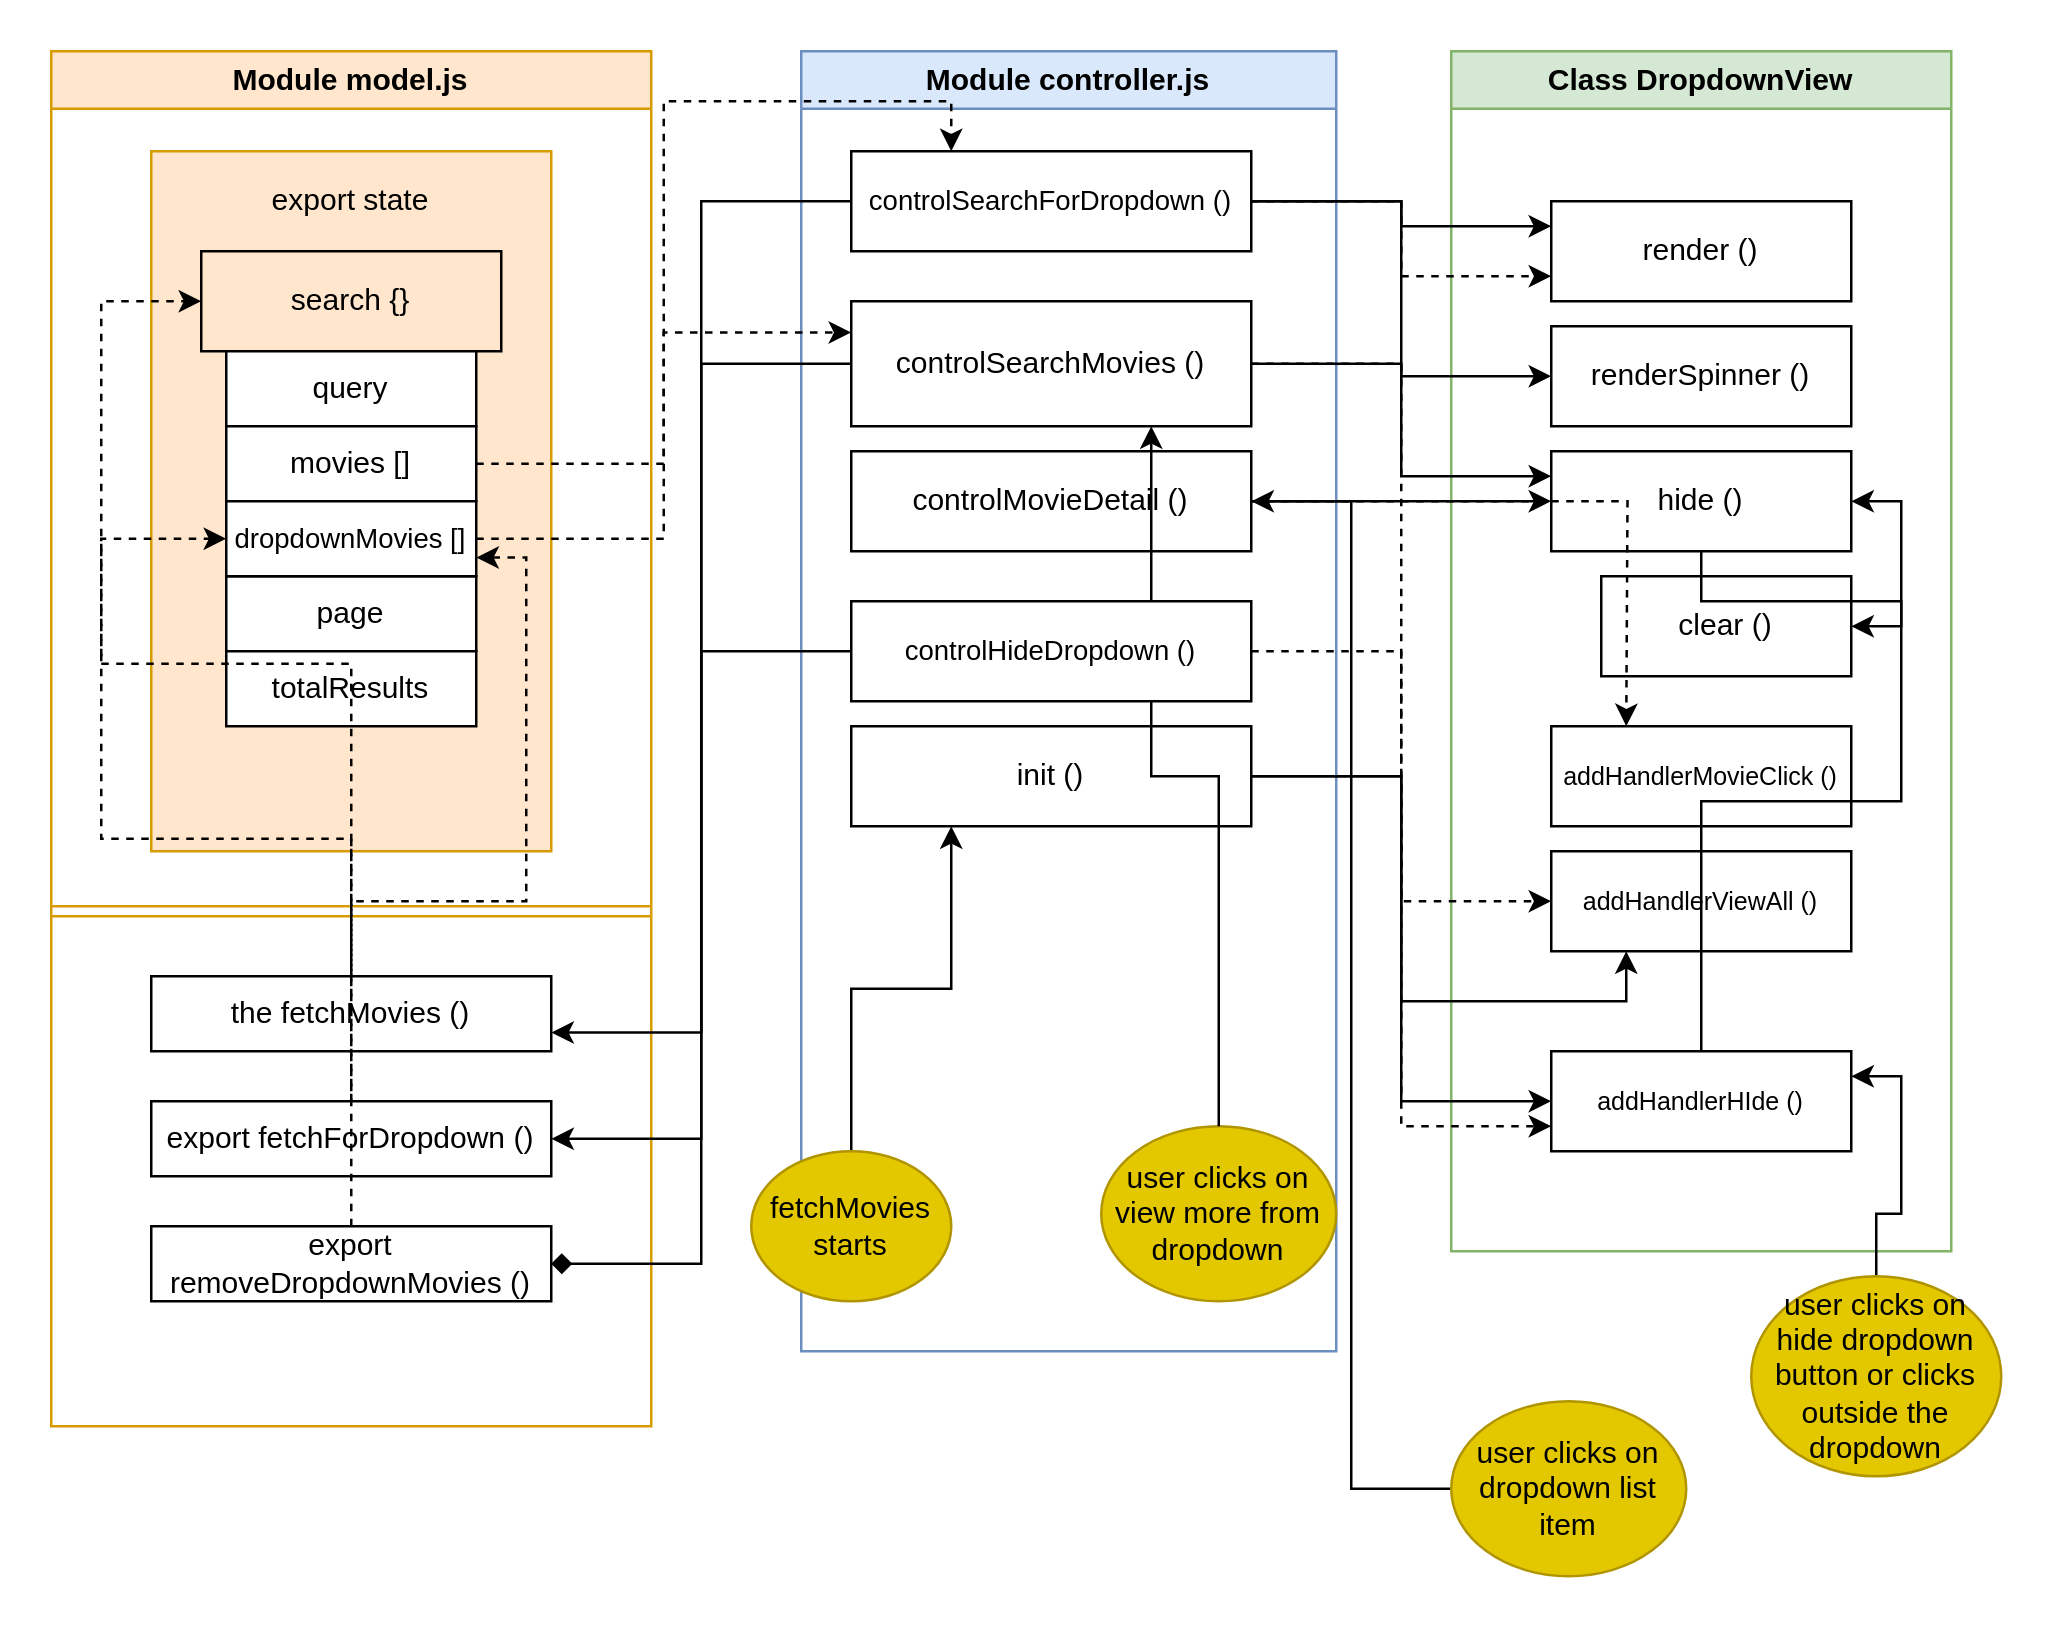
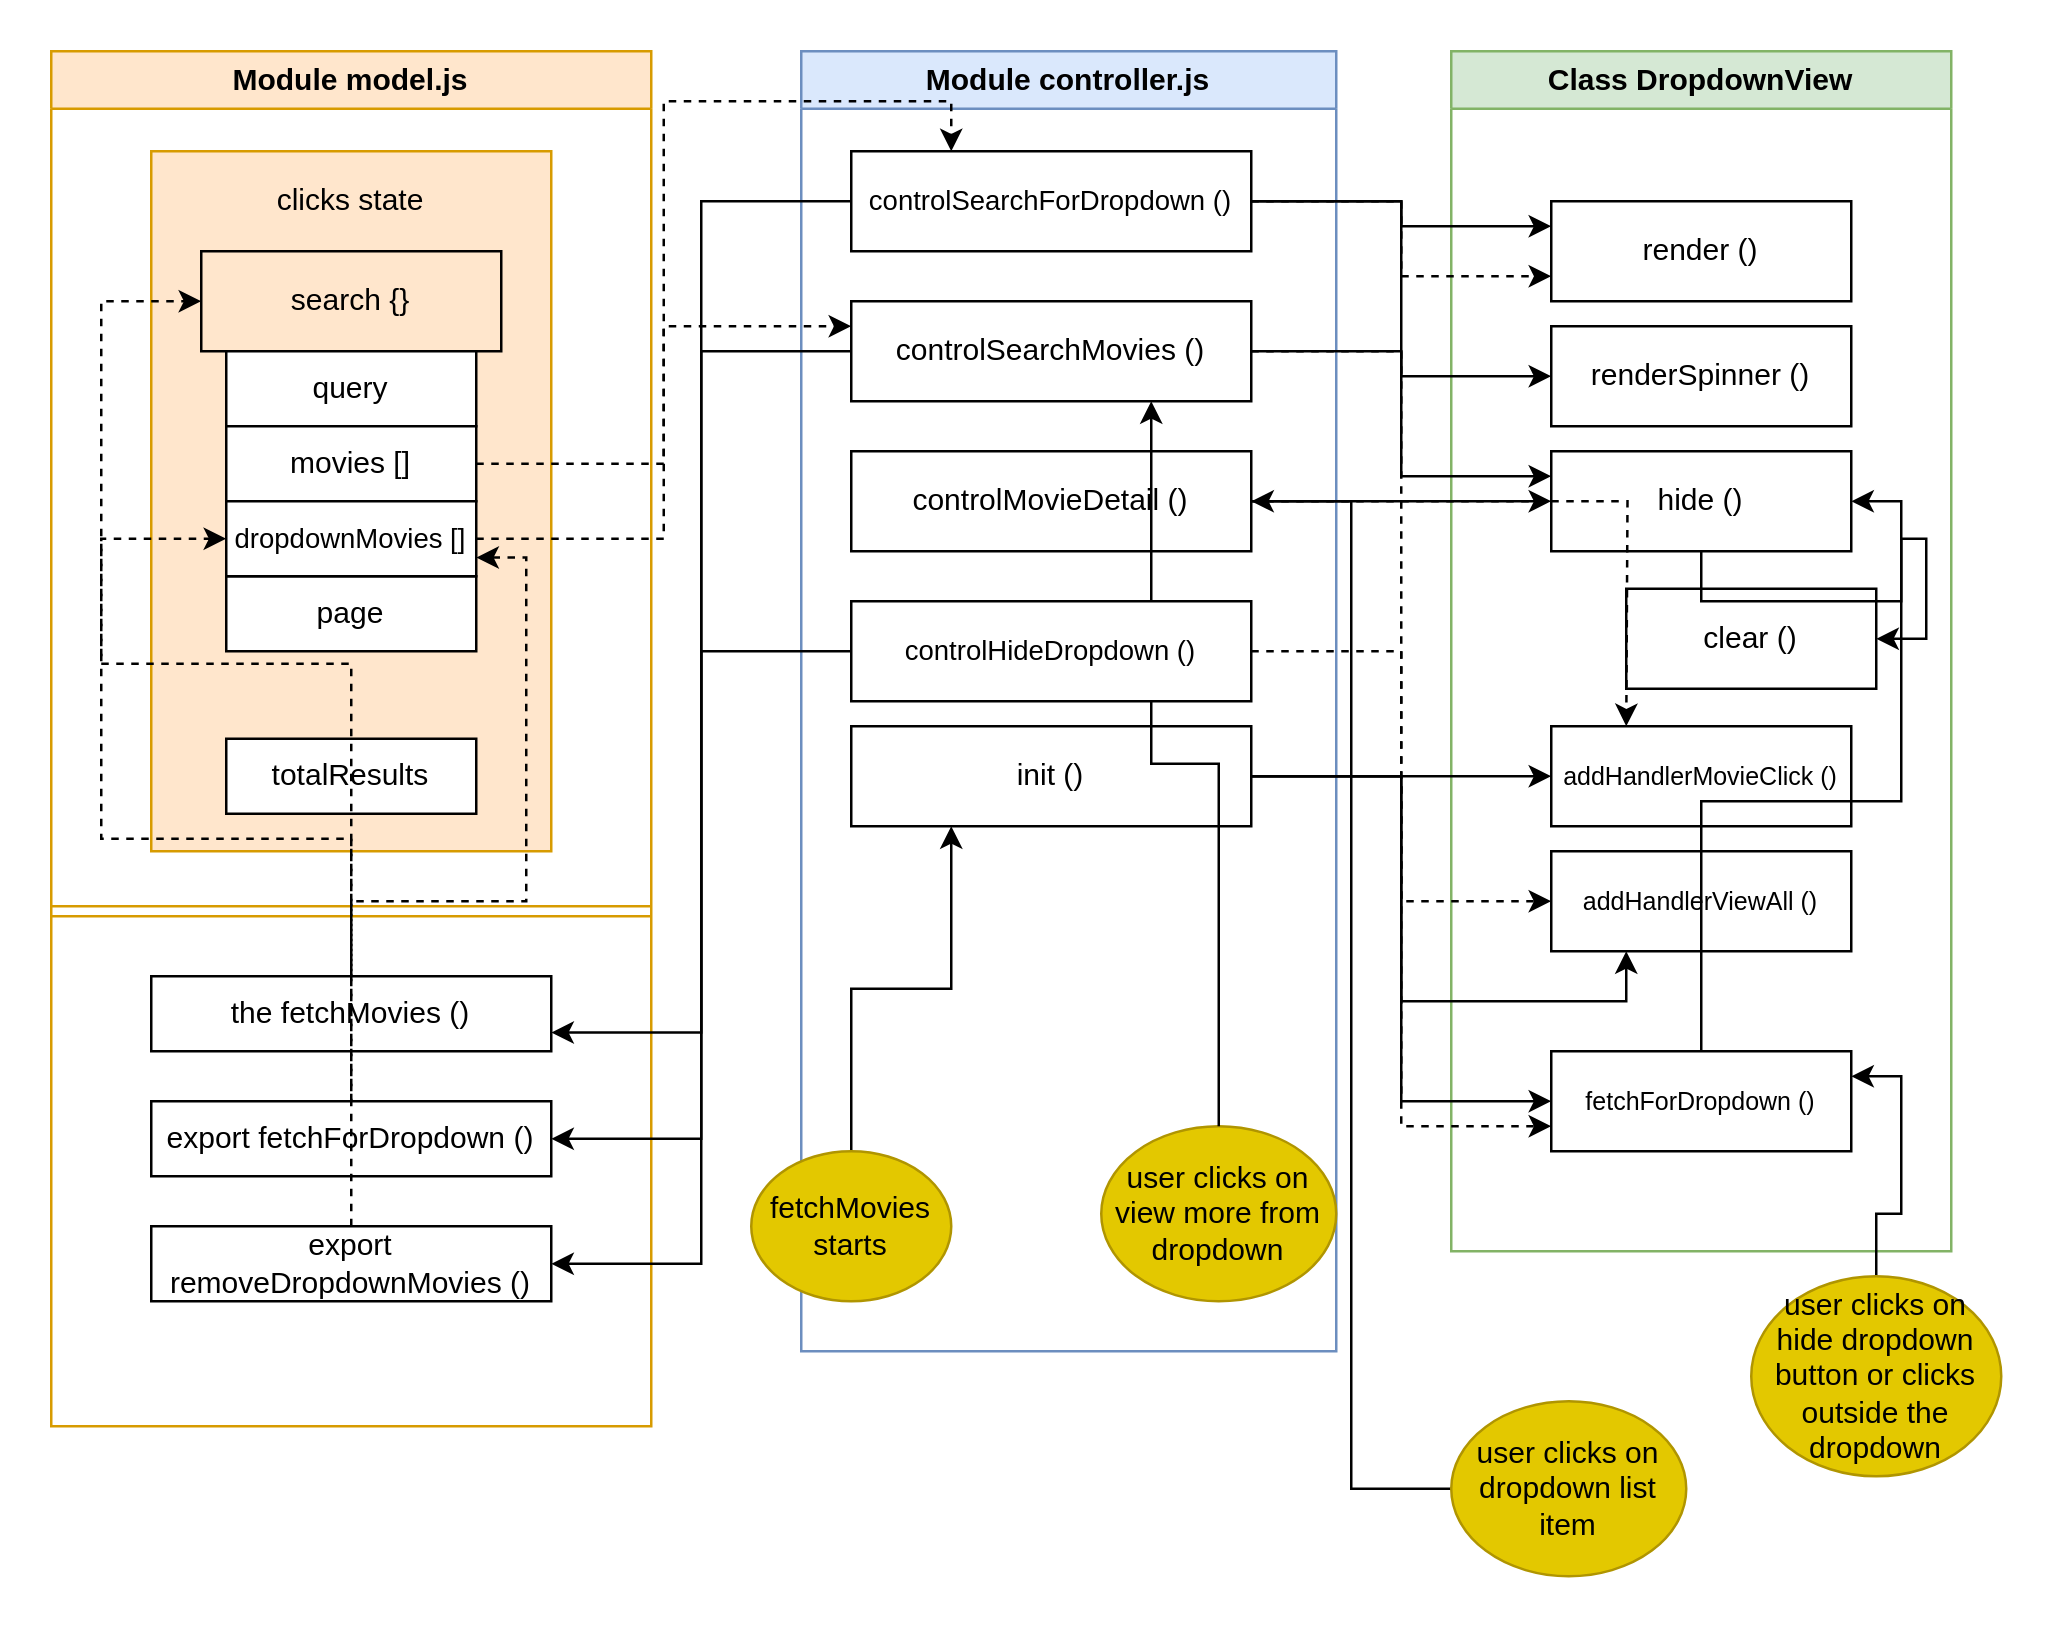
node "export state": label "export state" -> "clicks state"
node "controlSearchMovies ()": size 400x125 -> 400x100
node "clear ()": moved (1726, 626) -> (1751, 639)
node "totalResults": moved (351, 689) -> (351, 776)
edge "init ()" -> "addHandlerMovieClick ()": added
node "addHandlerHIde ()": label "addHandlerHIde ()" -> "fetchForDropdown ()"
edge "controlHideDropdown ()" -> "export removeDropdownMovies ()": arrowhead diamond -> classic
